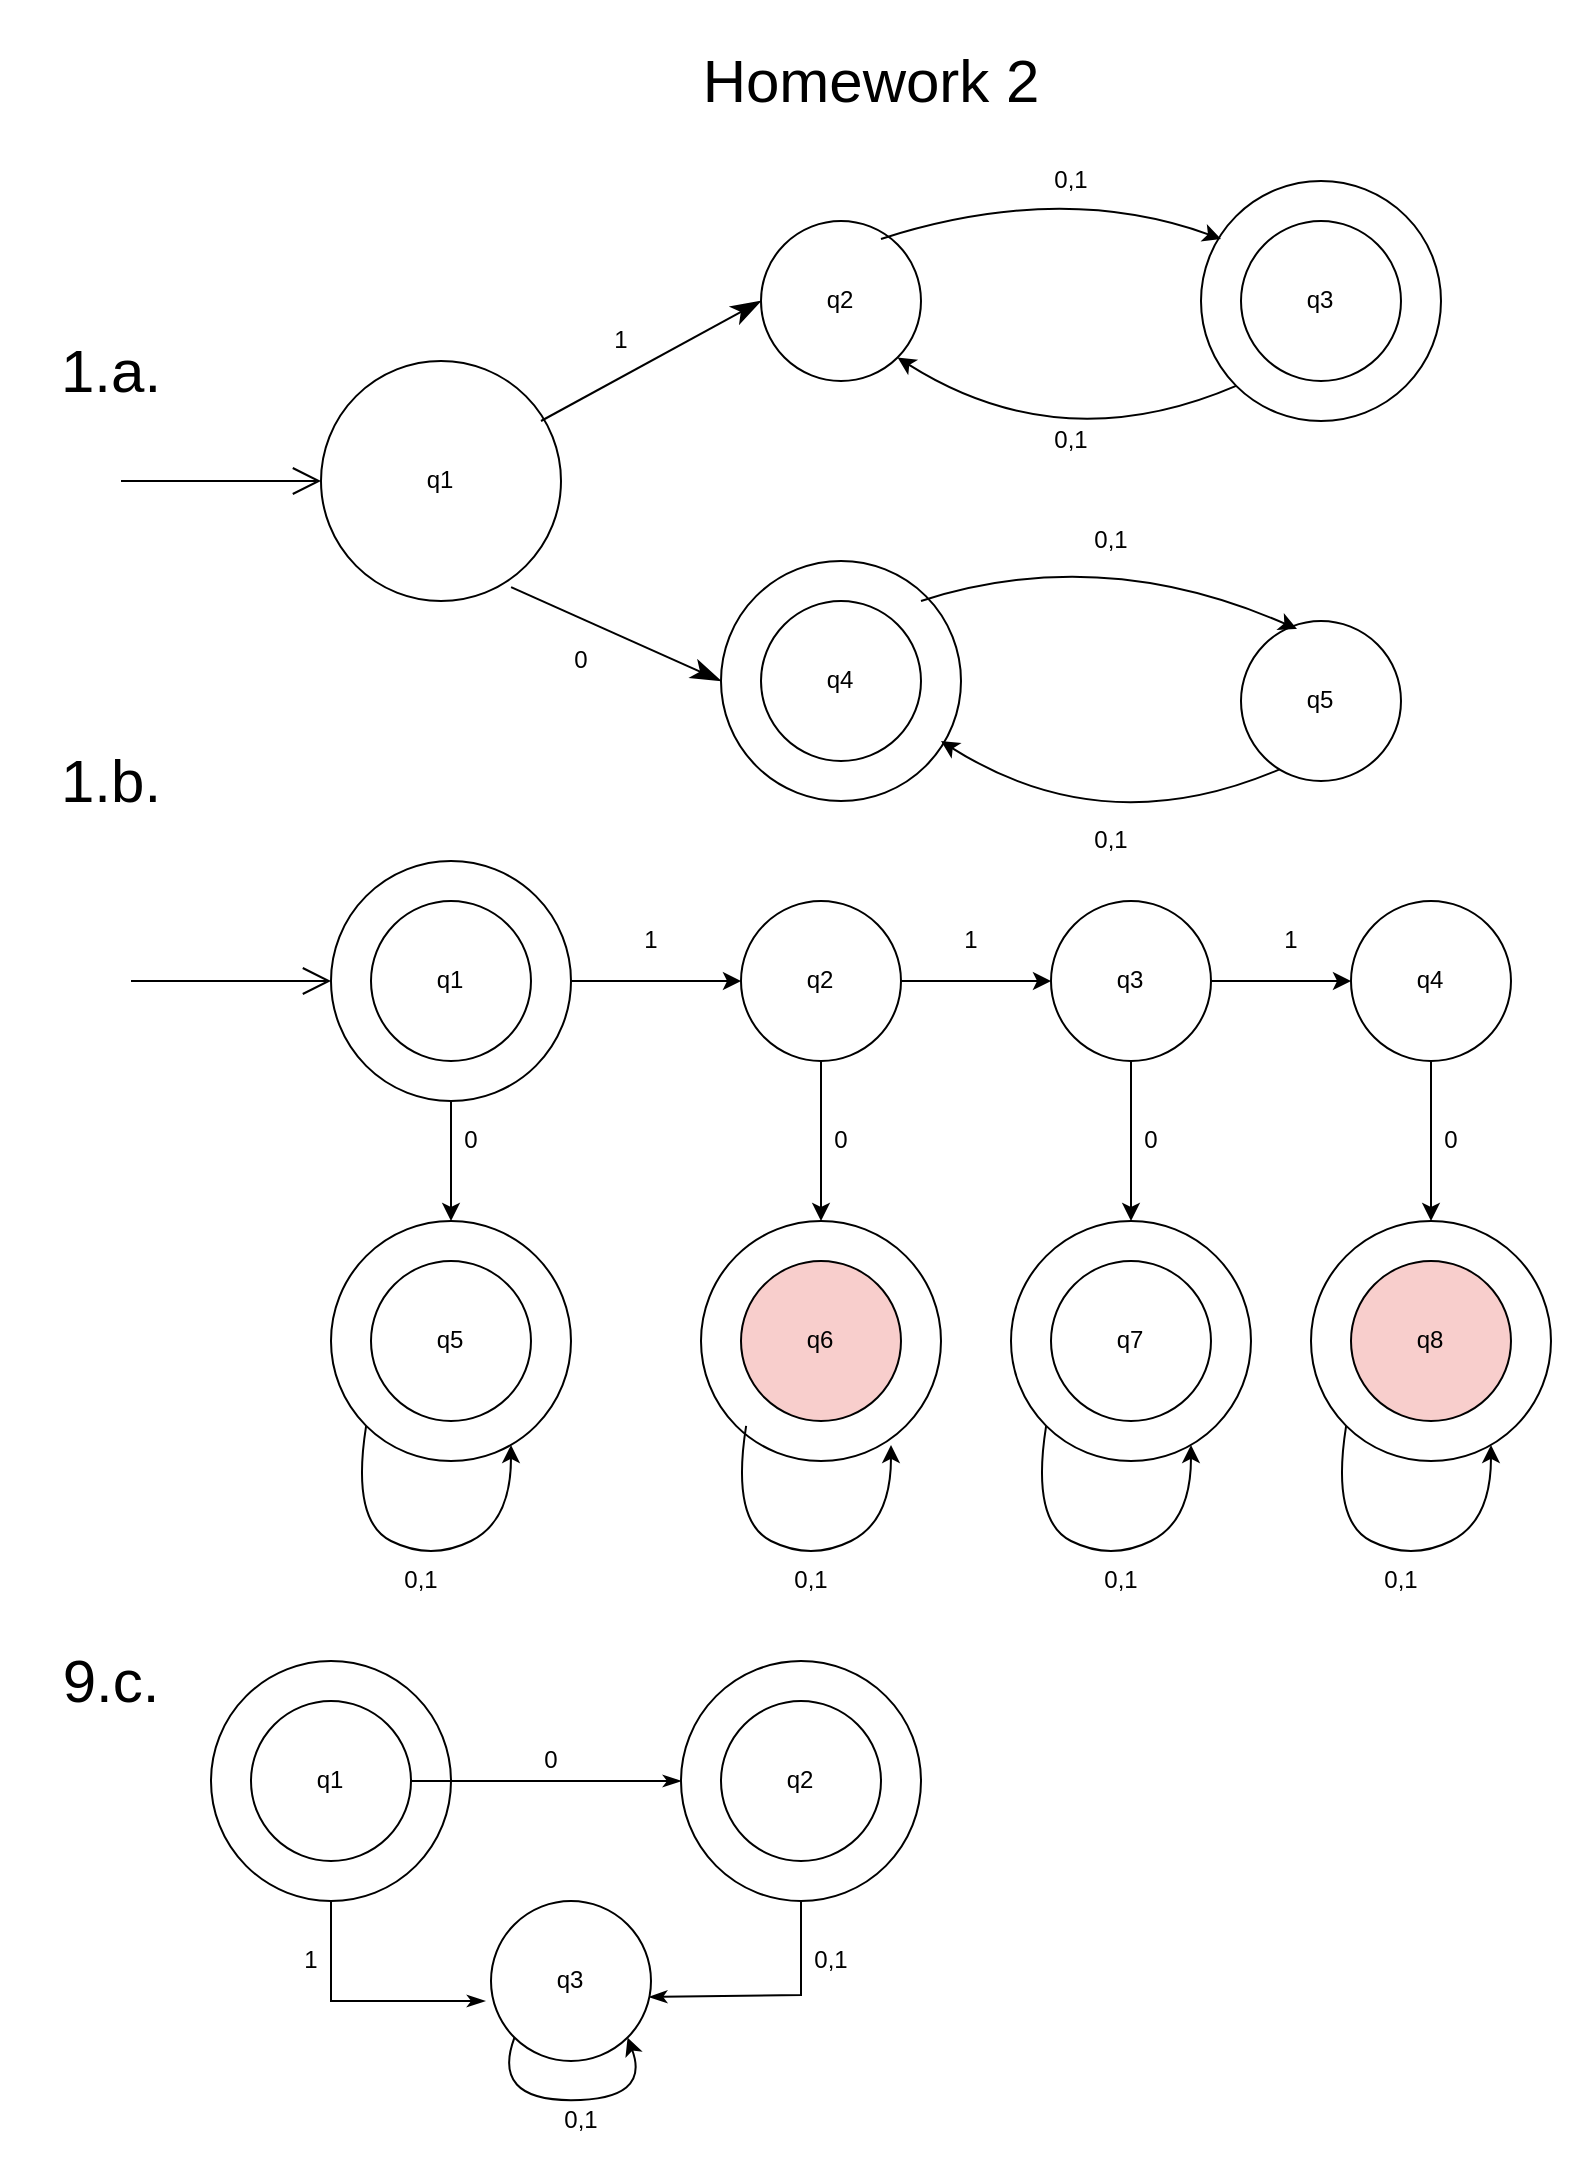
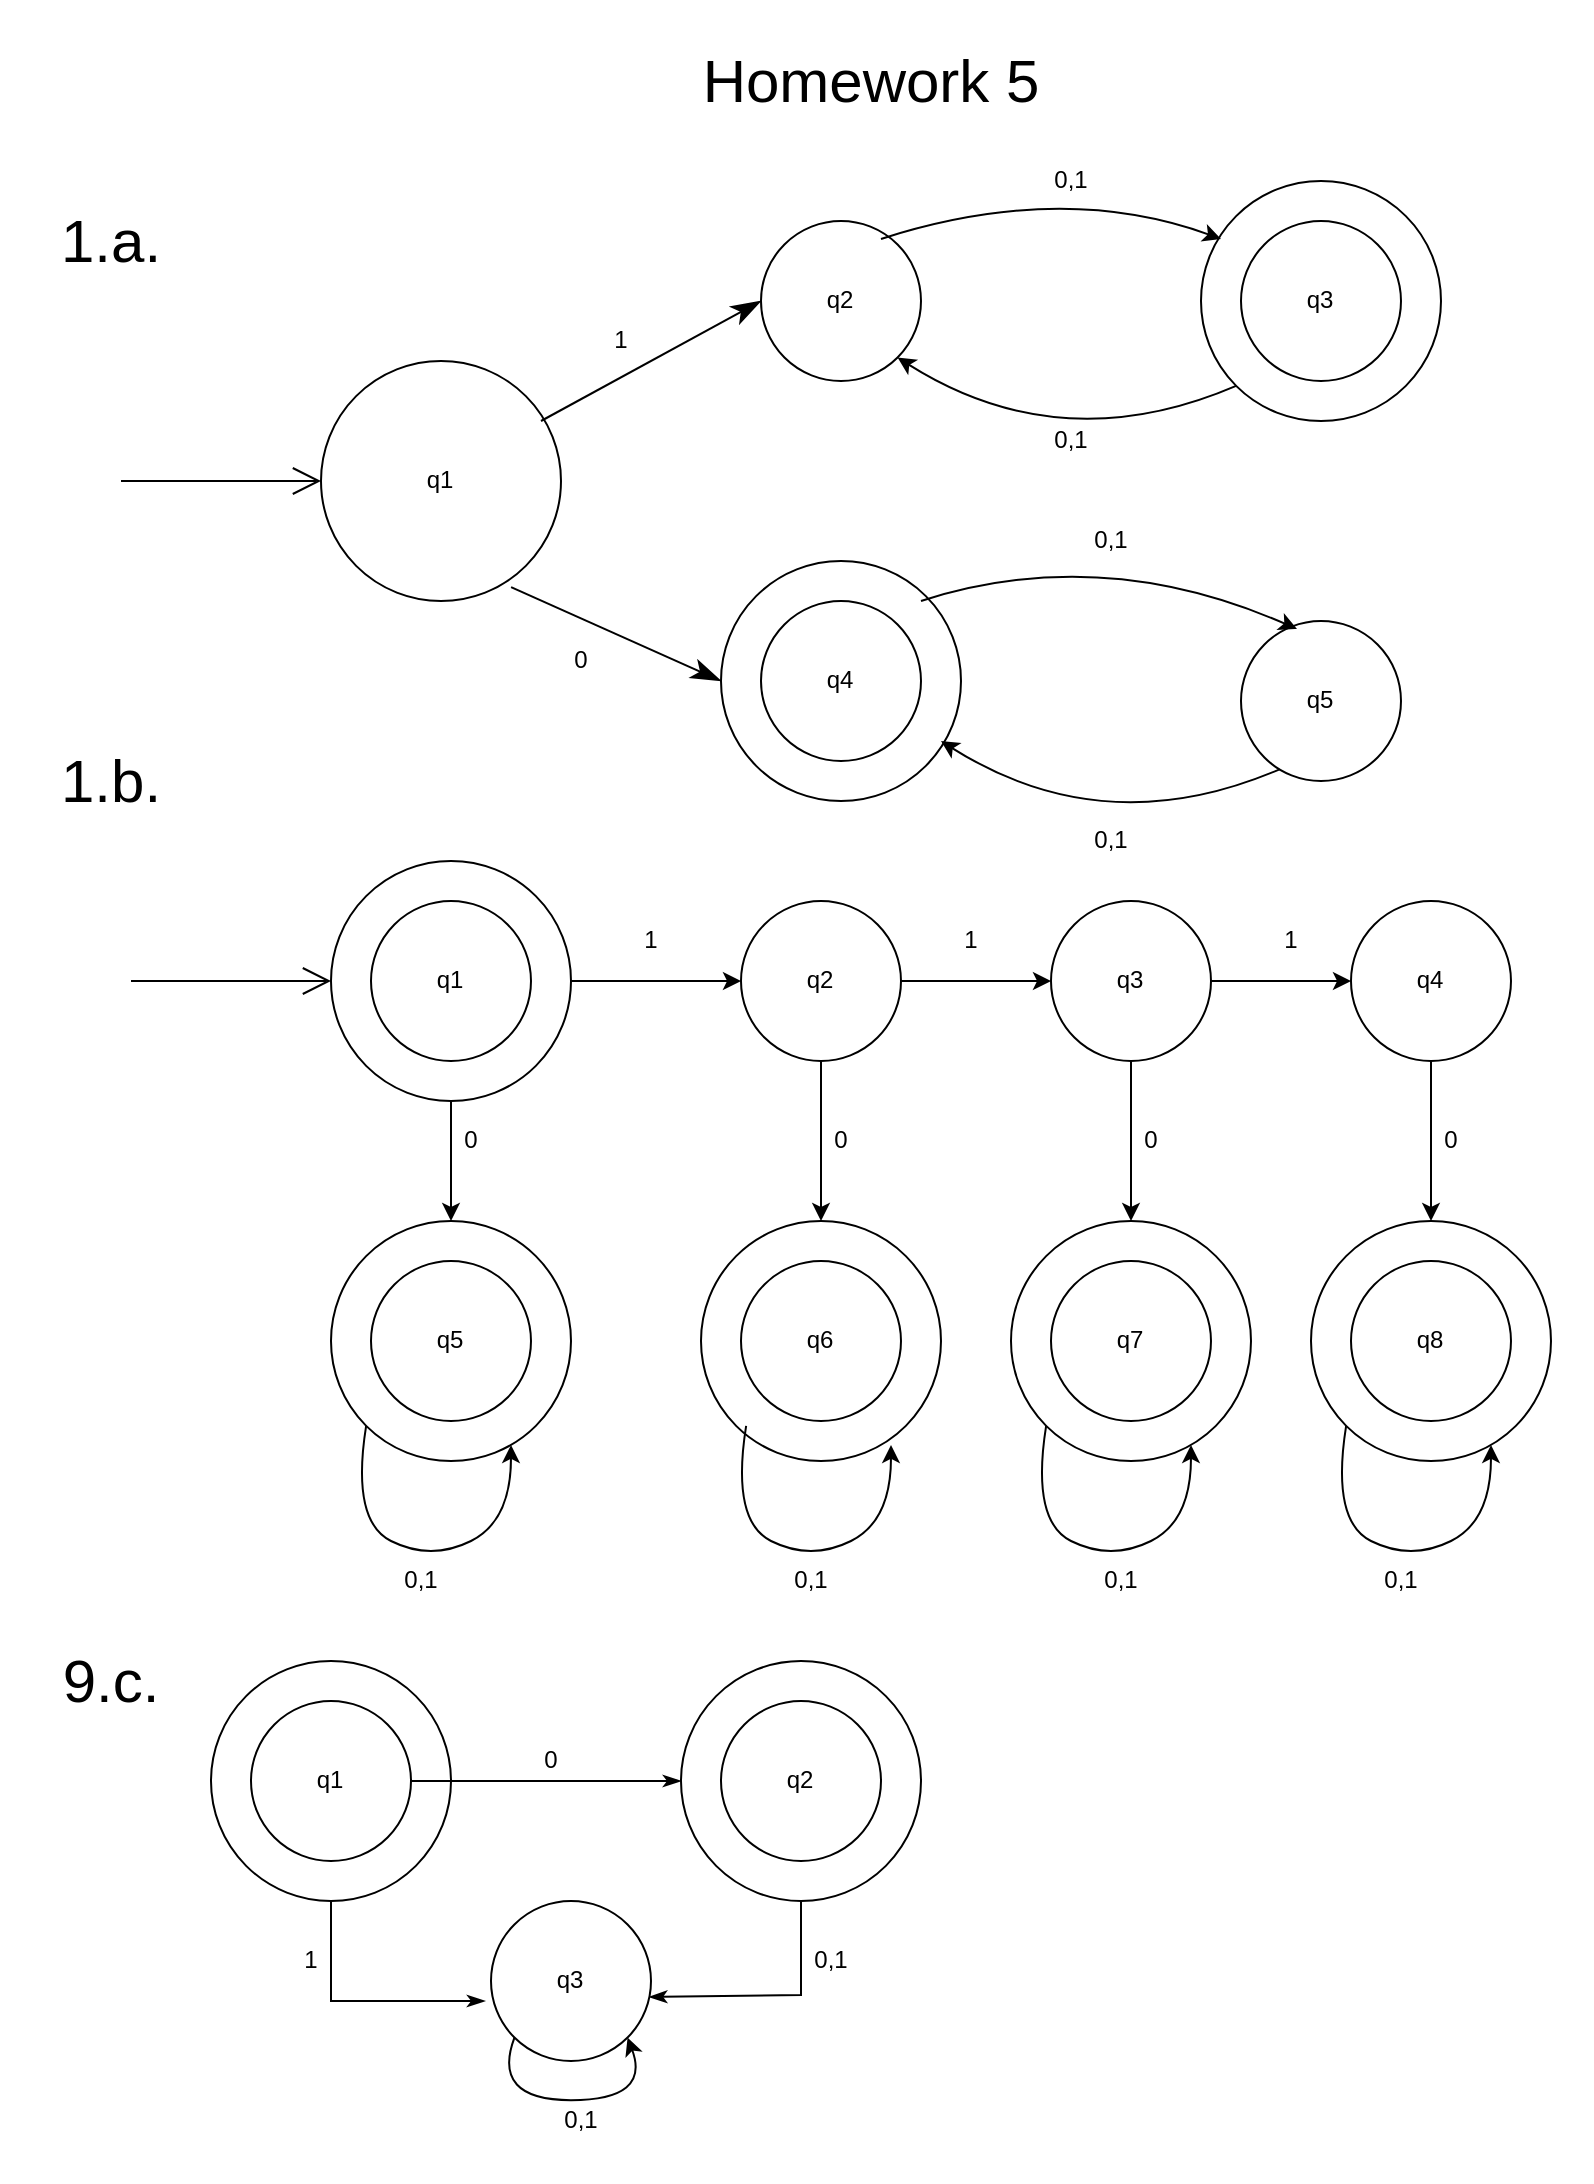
node "Homework 2": label "Homework 2" -> "Homework 5"
node "1.a.": moved (111, 371) -> (111, 241)
node "q6": fillcolor #f8cecc -> #ffffff
node "q8": fillcolor #f8cecc -> #ffffff
